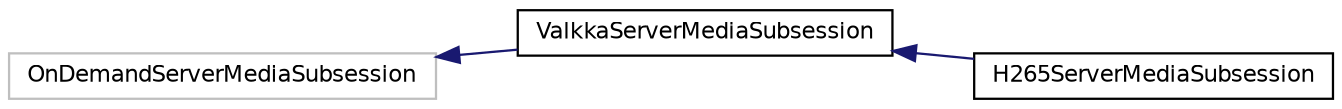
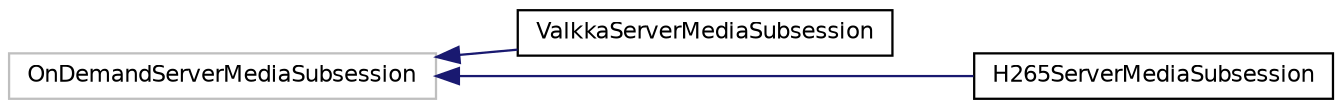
edge "H265ServerMediaSubsession" -> "ValkkaServerMediaSubsession": now "H265ServerMediaSubsession" -> "OnDemandServerMediaSubsession"
